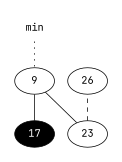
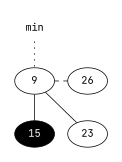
edge "26" -- "23": now "26" -- "9"
node "17": label "17" -> "15"
